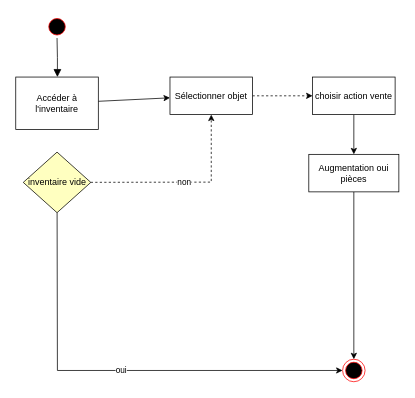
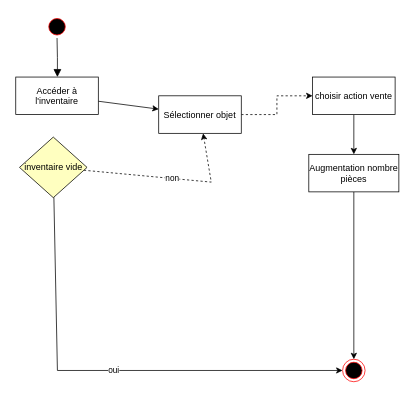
node "Sélectionner objet": moved (211, 96) -> (200, 114)
node "Accéder à l'inventaire": size 83x53 -> 83x38
node "Augmentation oui pièces": label "Augmentation oui pièces" -> "Augmentation nombre pièces"
node "inventaire vide": moved (57, 182) -> (53, 167)
